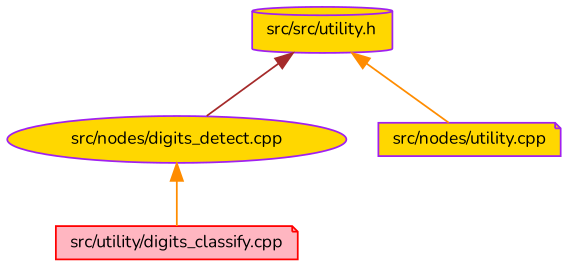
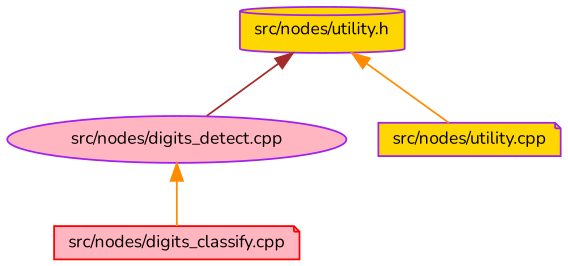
node "src/src/utility.h": label "src/src/utility.h" -> "src/nodes/utility.h"
node "src/nodes/digits_detect.cpp": fillcolor gold -> lightpink
node "src/utility/digits_classify.cpp": label "src/utility/digits_classify.cpp" -> "src/nodes/digits_classify.cpp"
